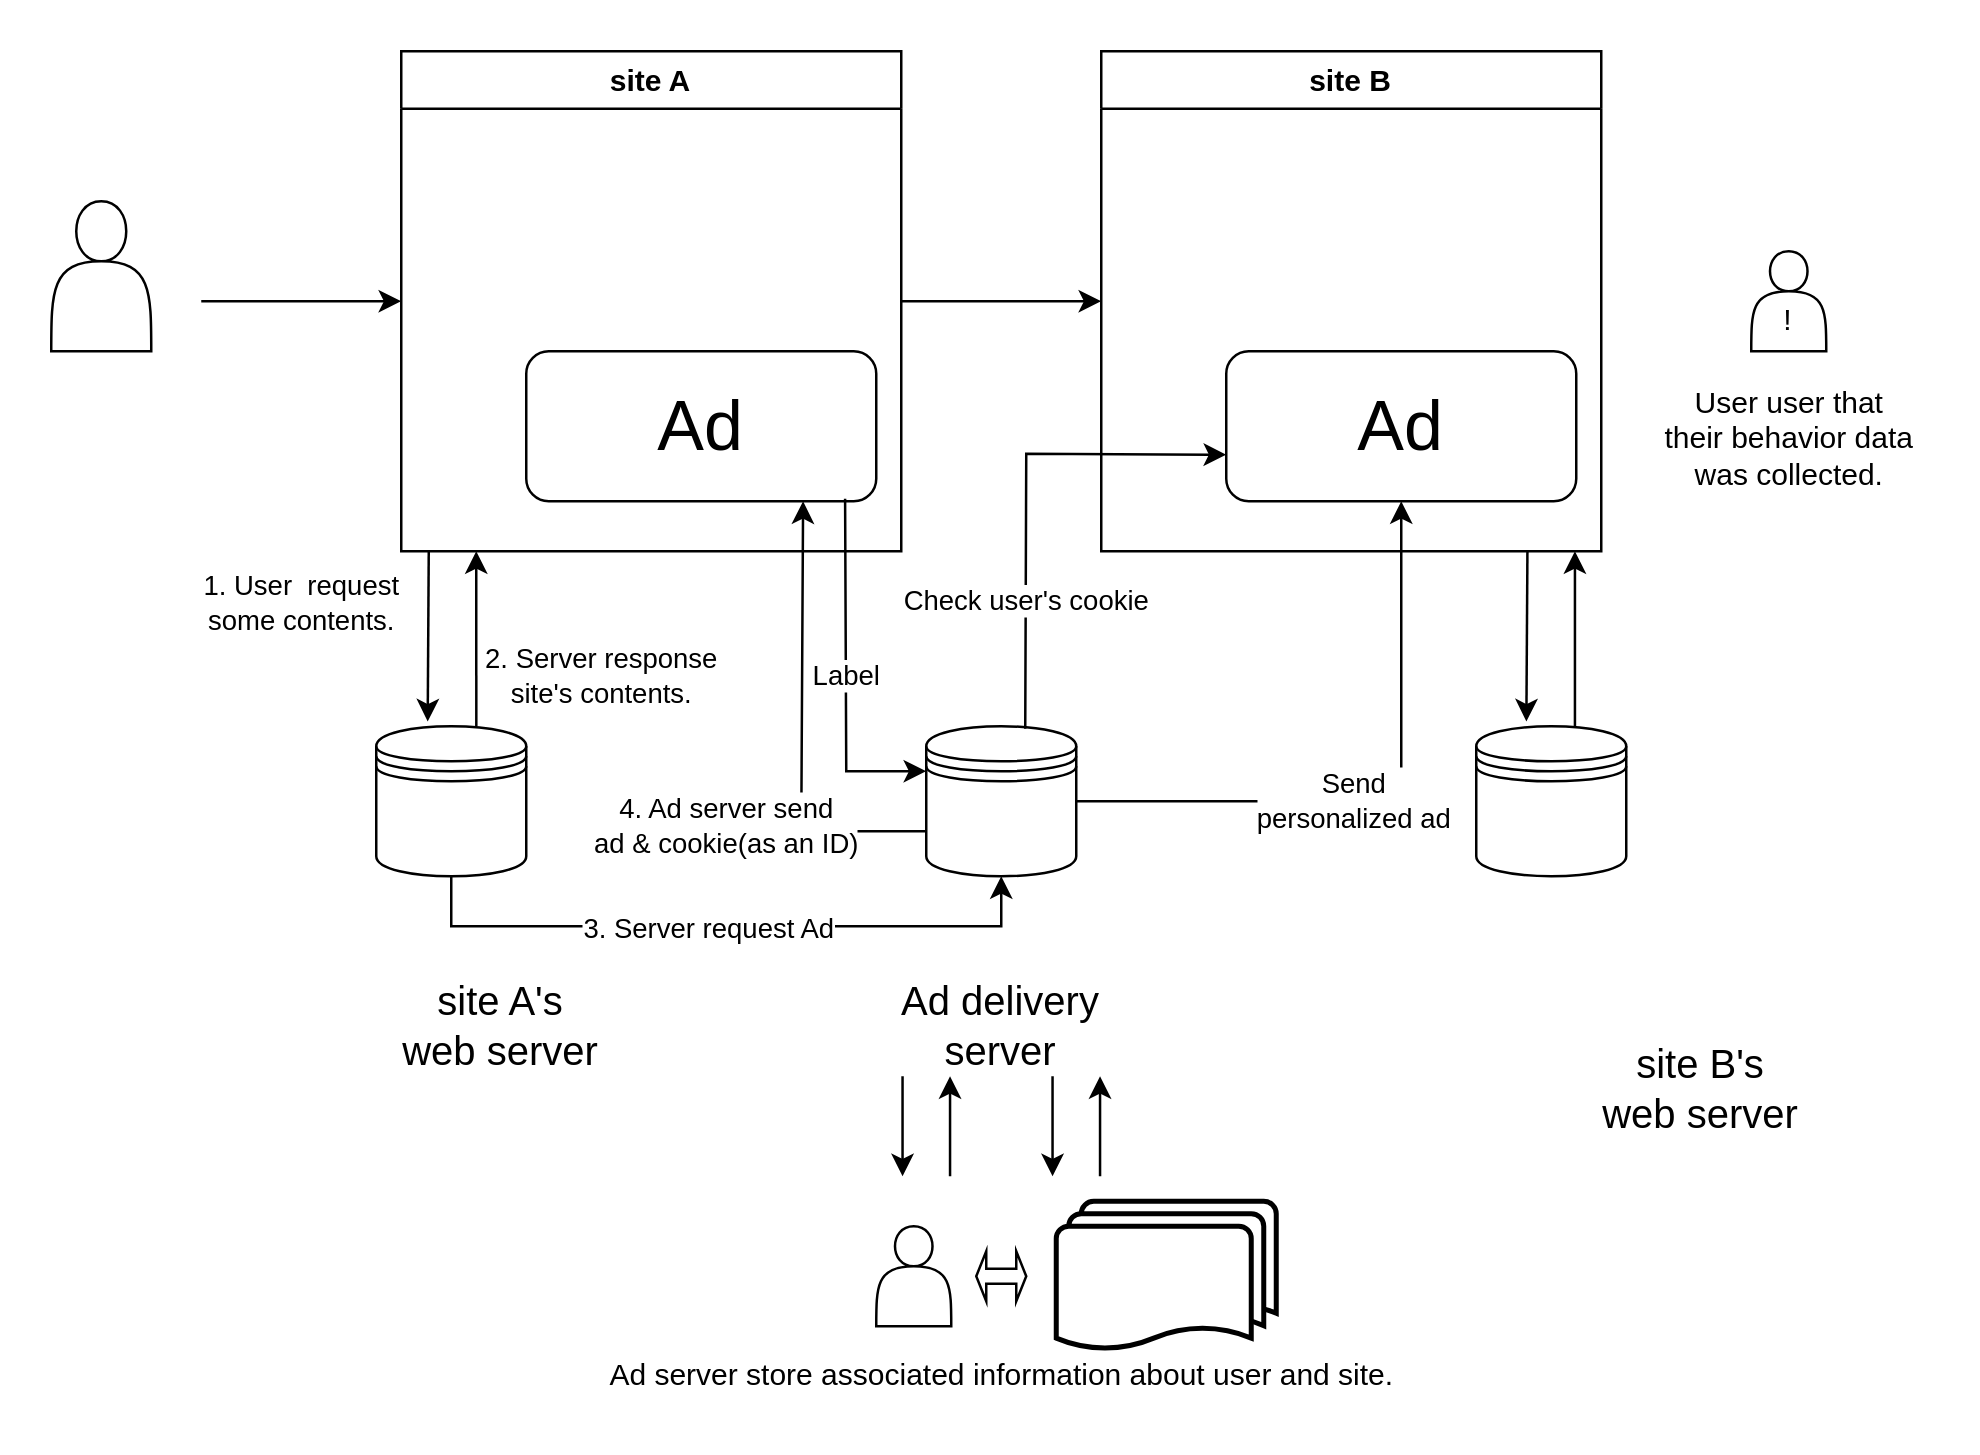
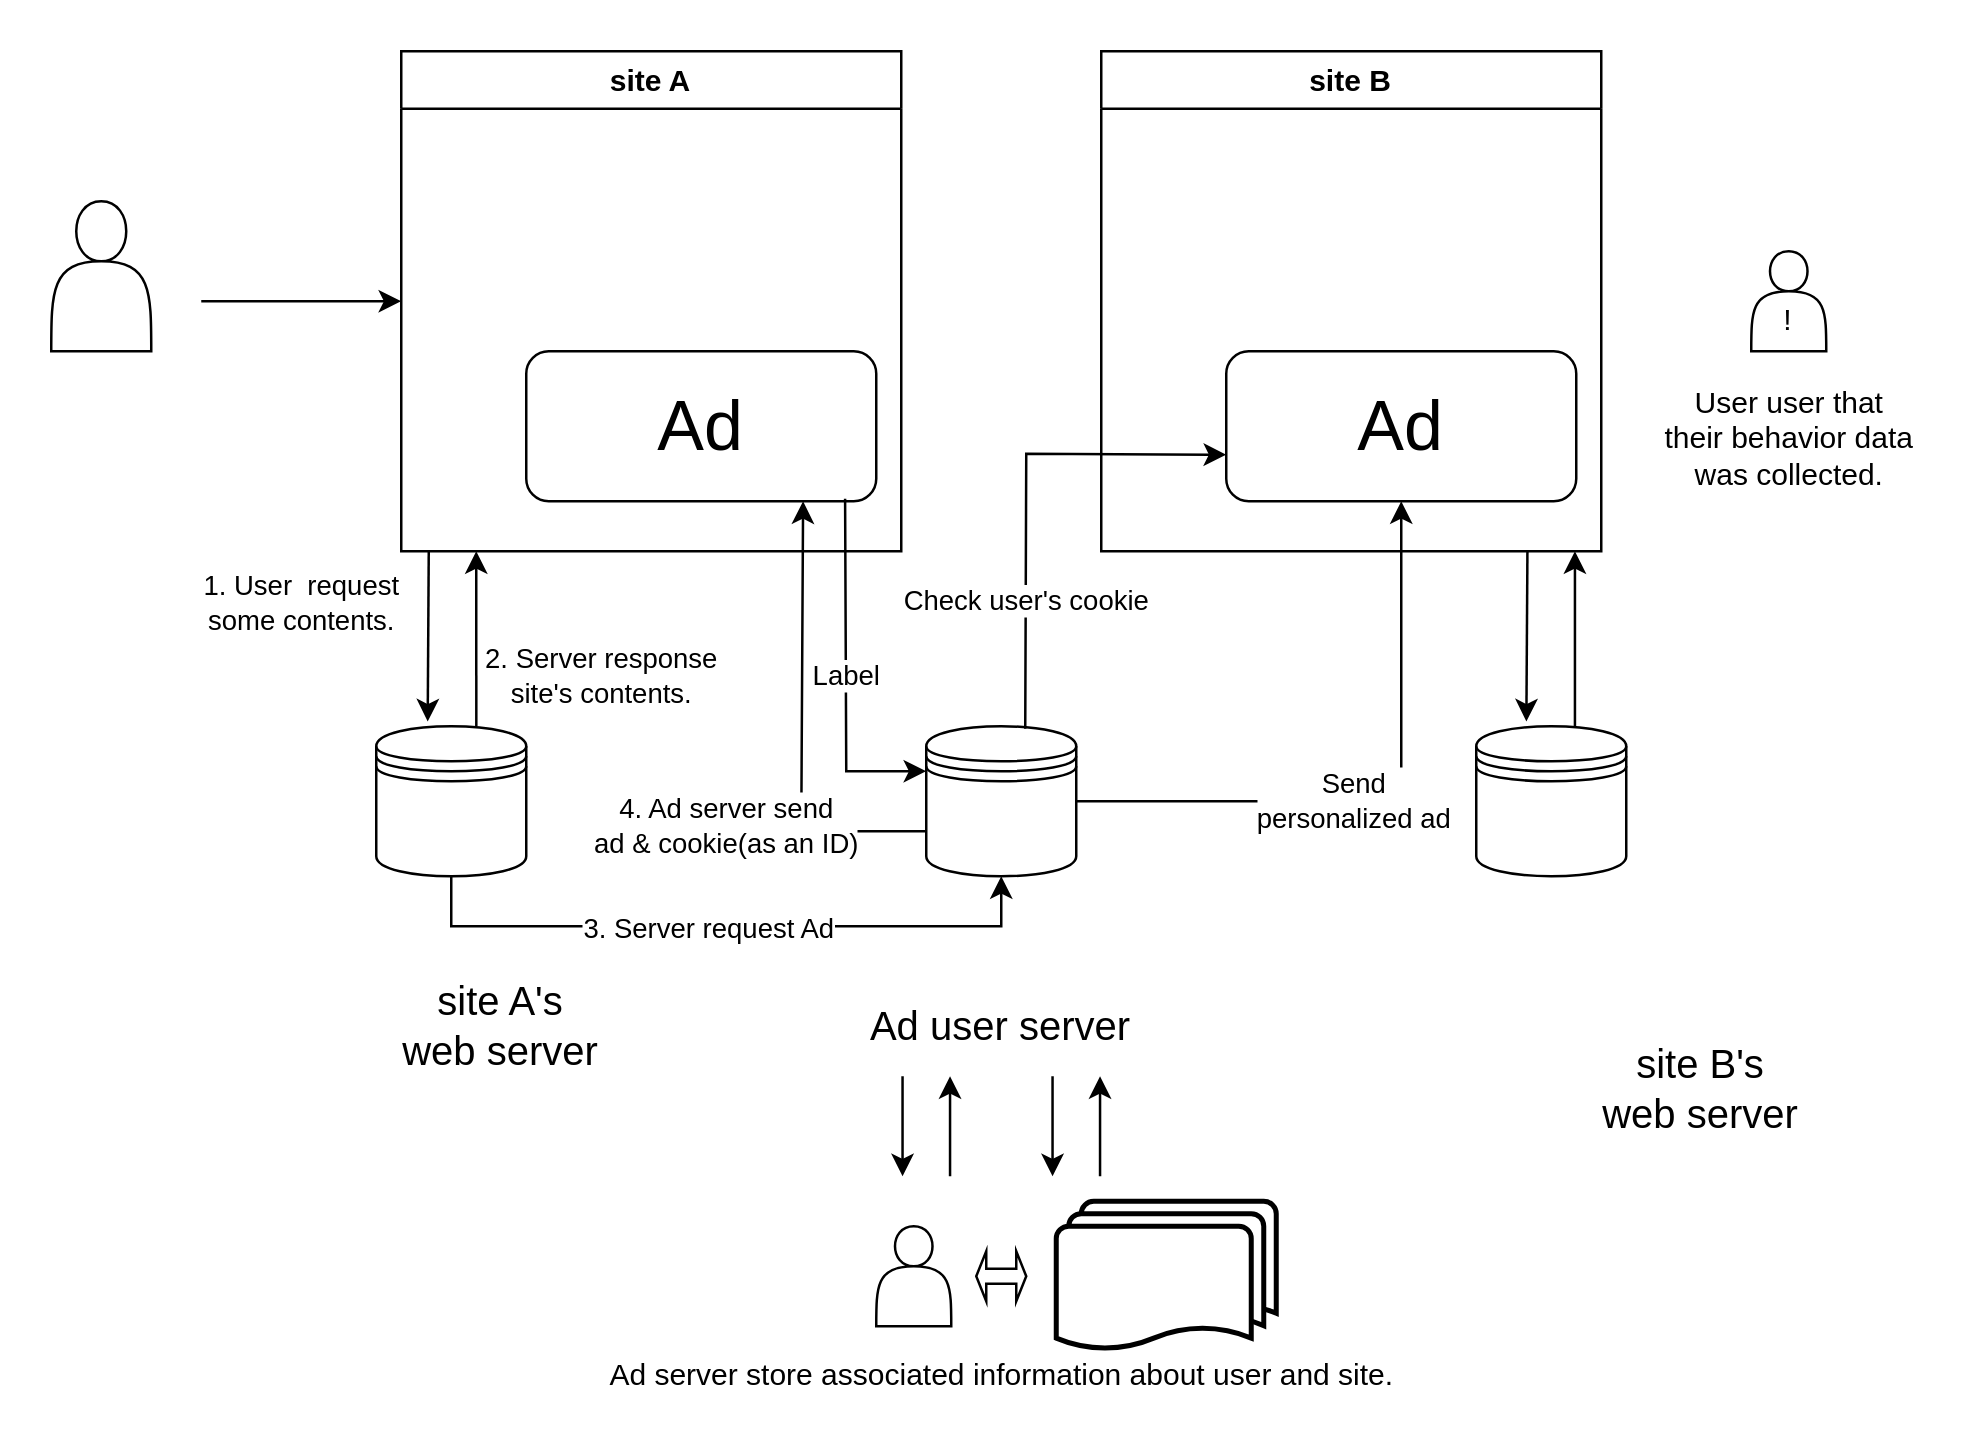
edge "site A" -> "site B": removed
node "Ad delivery server": label "Ad delivery server" -> "Ad user server"
